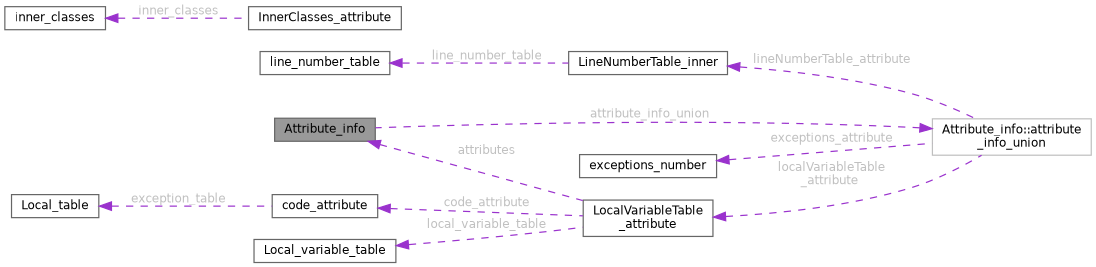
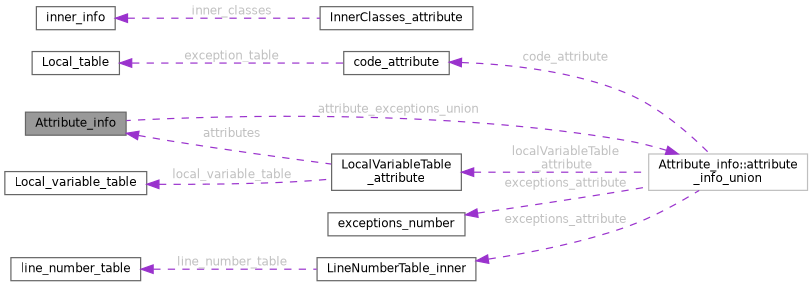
node "inner_classes": label "inner_classes" -> "inner_info"
edge "Attribute_info::attribute _info_union" -> "LineNumberTable_inner": label " lineNumberTable_attribute" -> " exceptions_attribute"
edge "Attribute_info" -> "Attribute_info::attribute _info_union": label " attribute_info_union" -> " attribute_exceptions_union"
edge "LocalVariableTable _attribute" -> "code_attribute": now "Attribute_info::attribute _info_union" -> "code_attribute"
